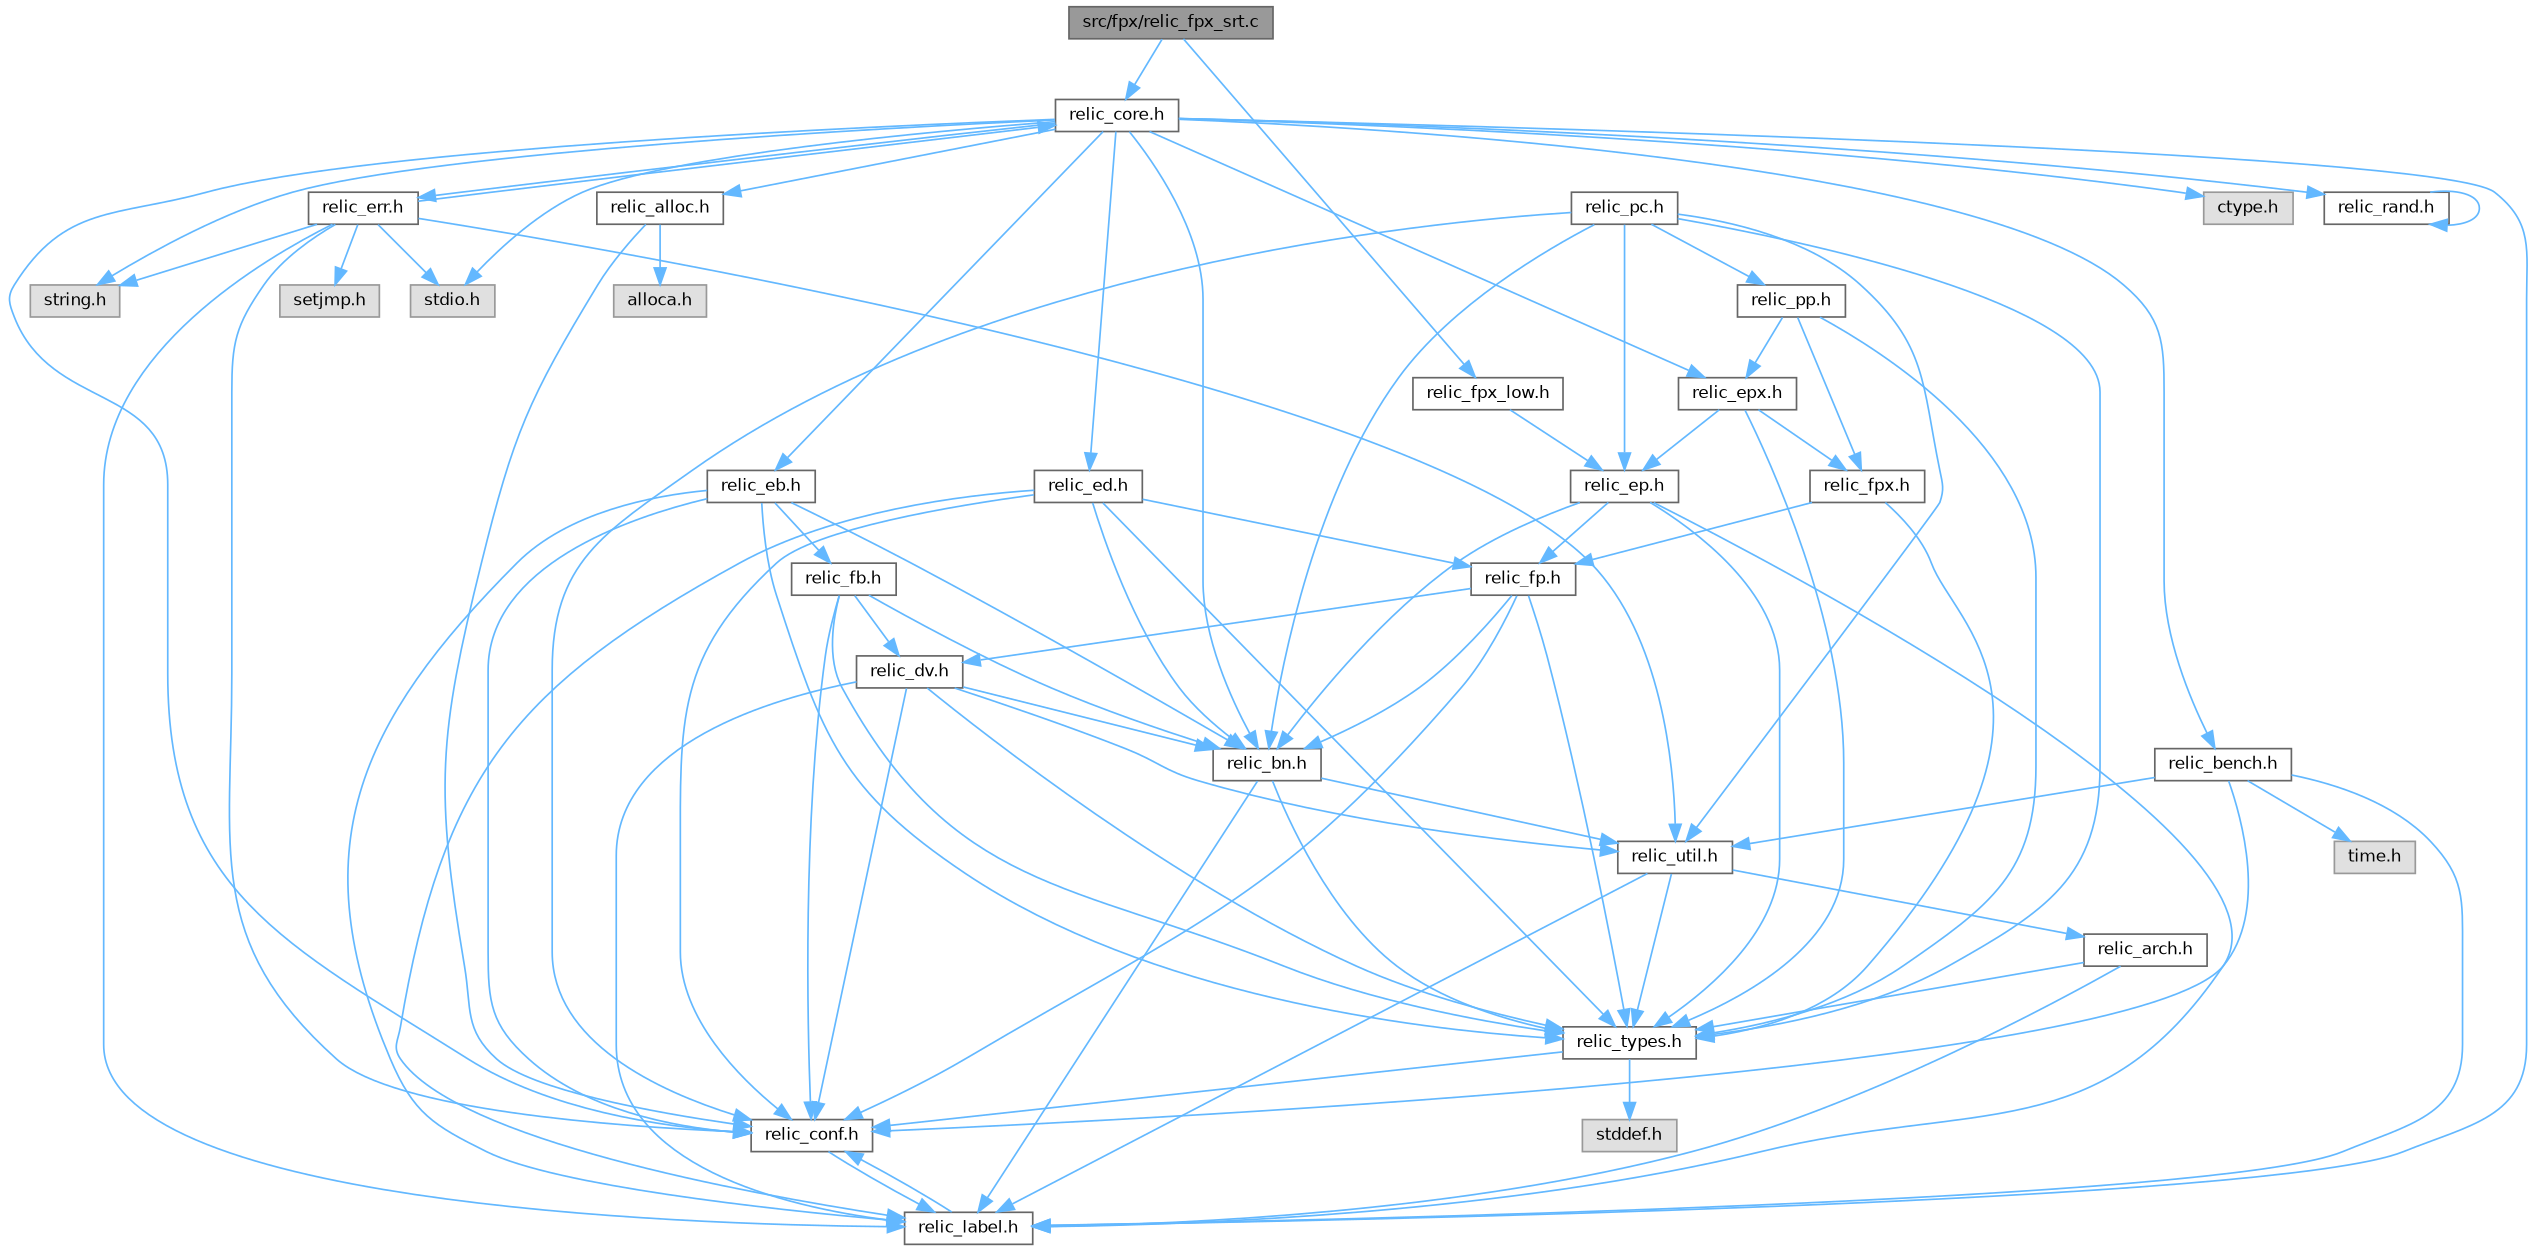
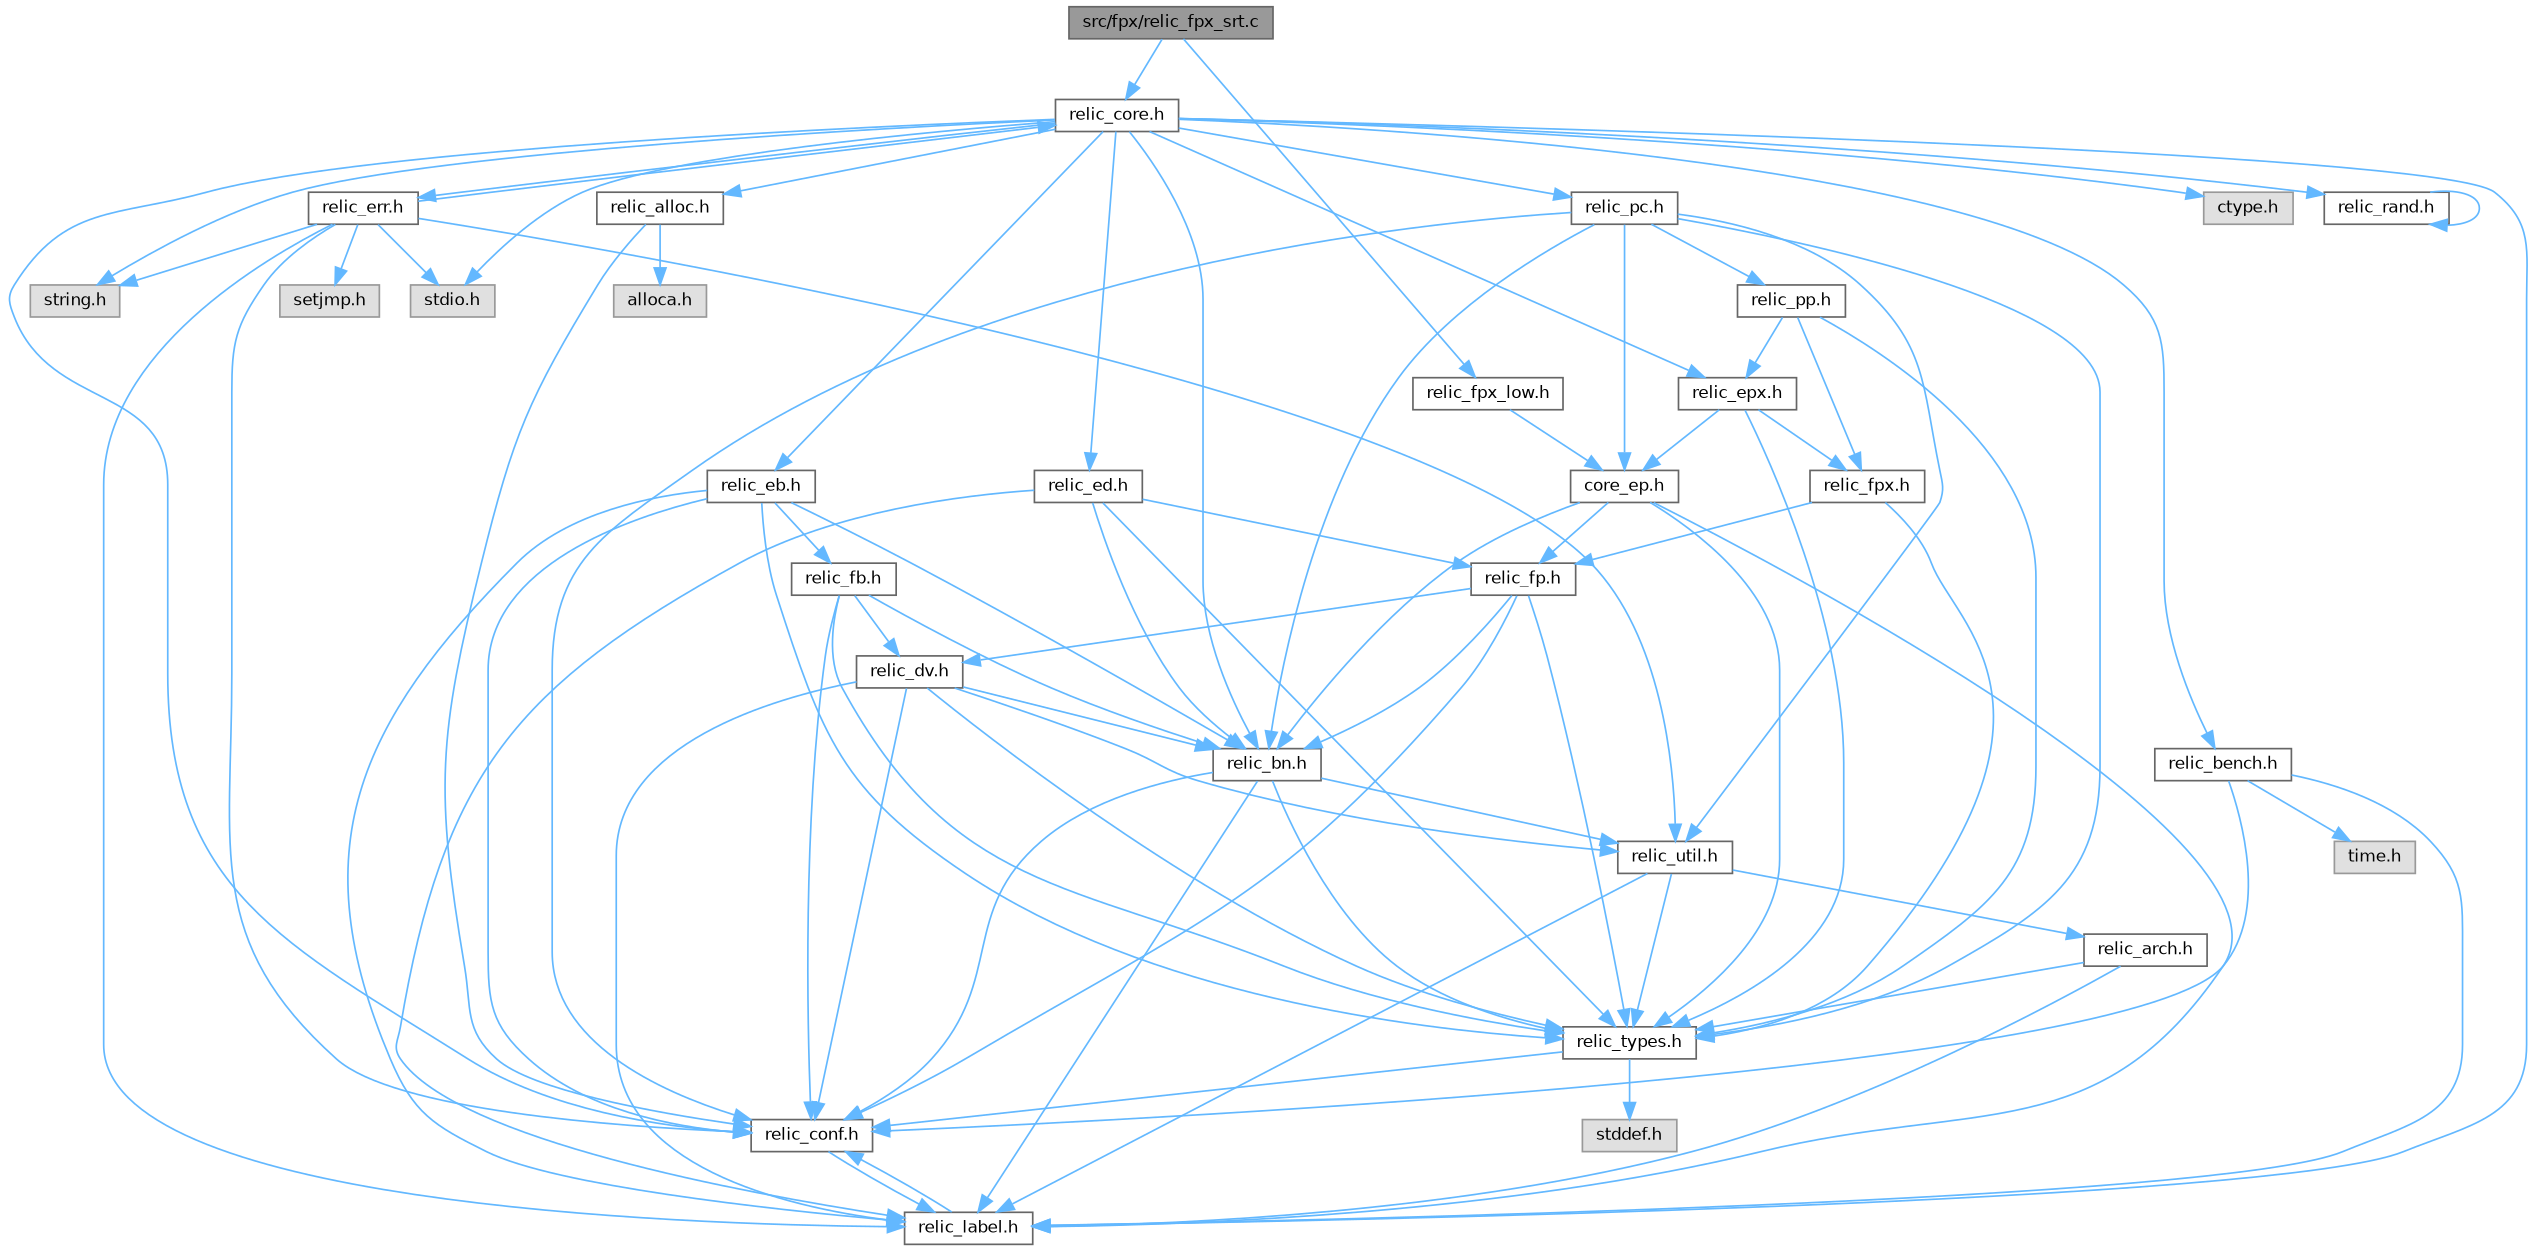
edge "relic_core.h" -> "relic_pc.h": added
node "relic_ep.h": label "relic_ep.h" -> "core_ep.h"
edge "relic_ed.h" -> "relic_conf.h": now "relic_bn.h" -> "relic_conf.h"
edge "relic_bench.h" -> "relic_util.h": removed
